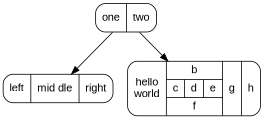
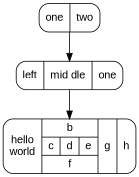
edge "one" -> "hello": now "left" -> "hello"
node "left": text "right" -> "one"
